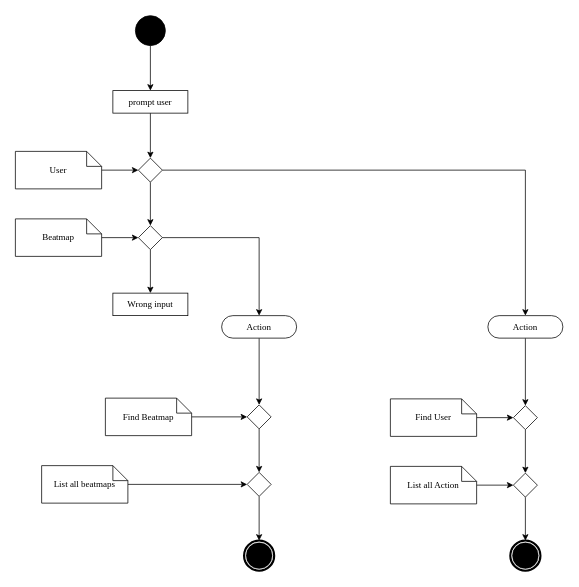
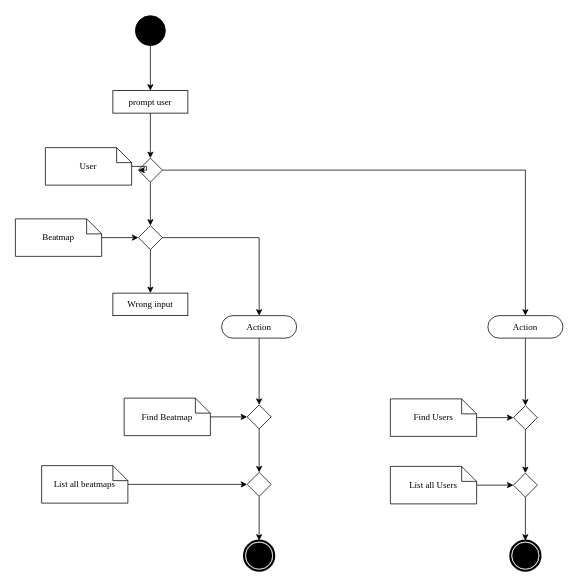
node "User": moved (59, 170) -> (89, 166)
node "Find Beatmap": moved (149, 417) -> (167, 417)
node "Find User": label "Find User" -> "Find Users"
node "List all Action": label "List all Action" -> "List all Users"
